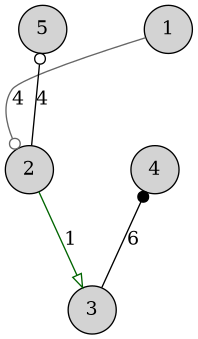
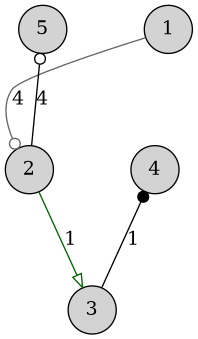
edge "3" -> "4": label "6" -> "1"
